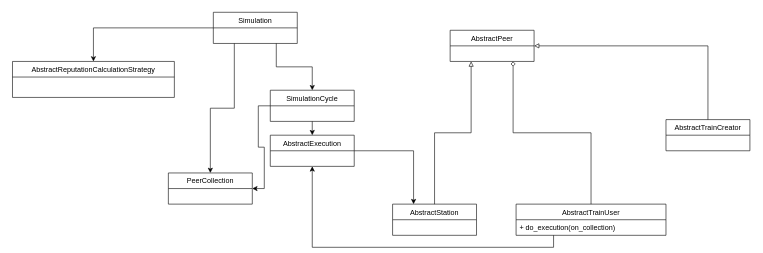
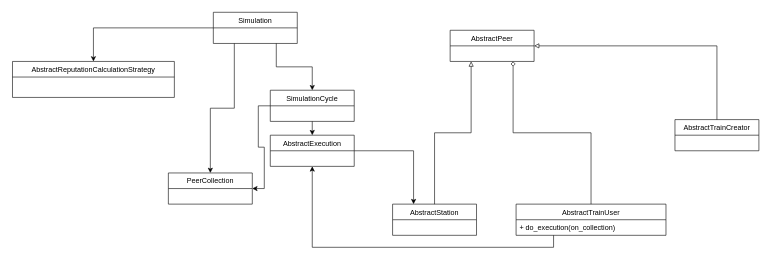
node "AbstractTrainCreator": moved (708, 135) -> (717, 135)
